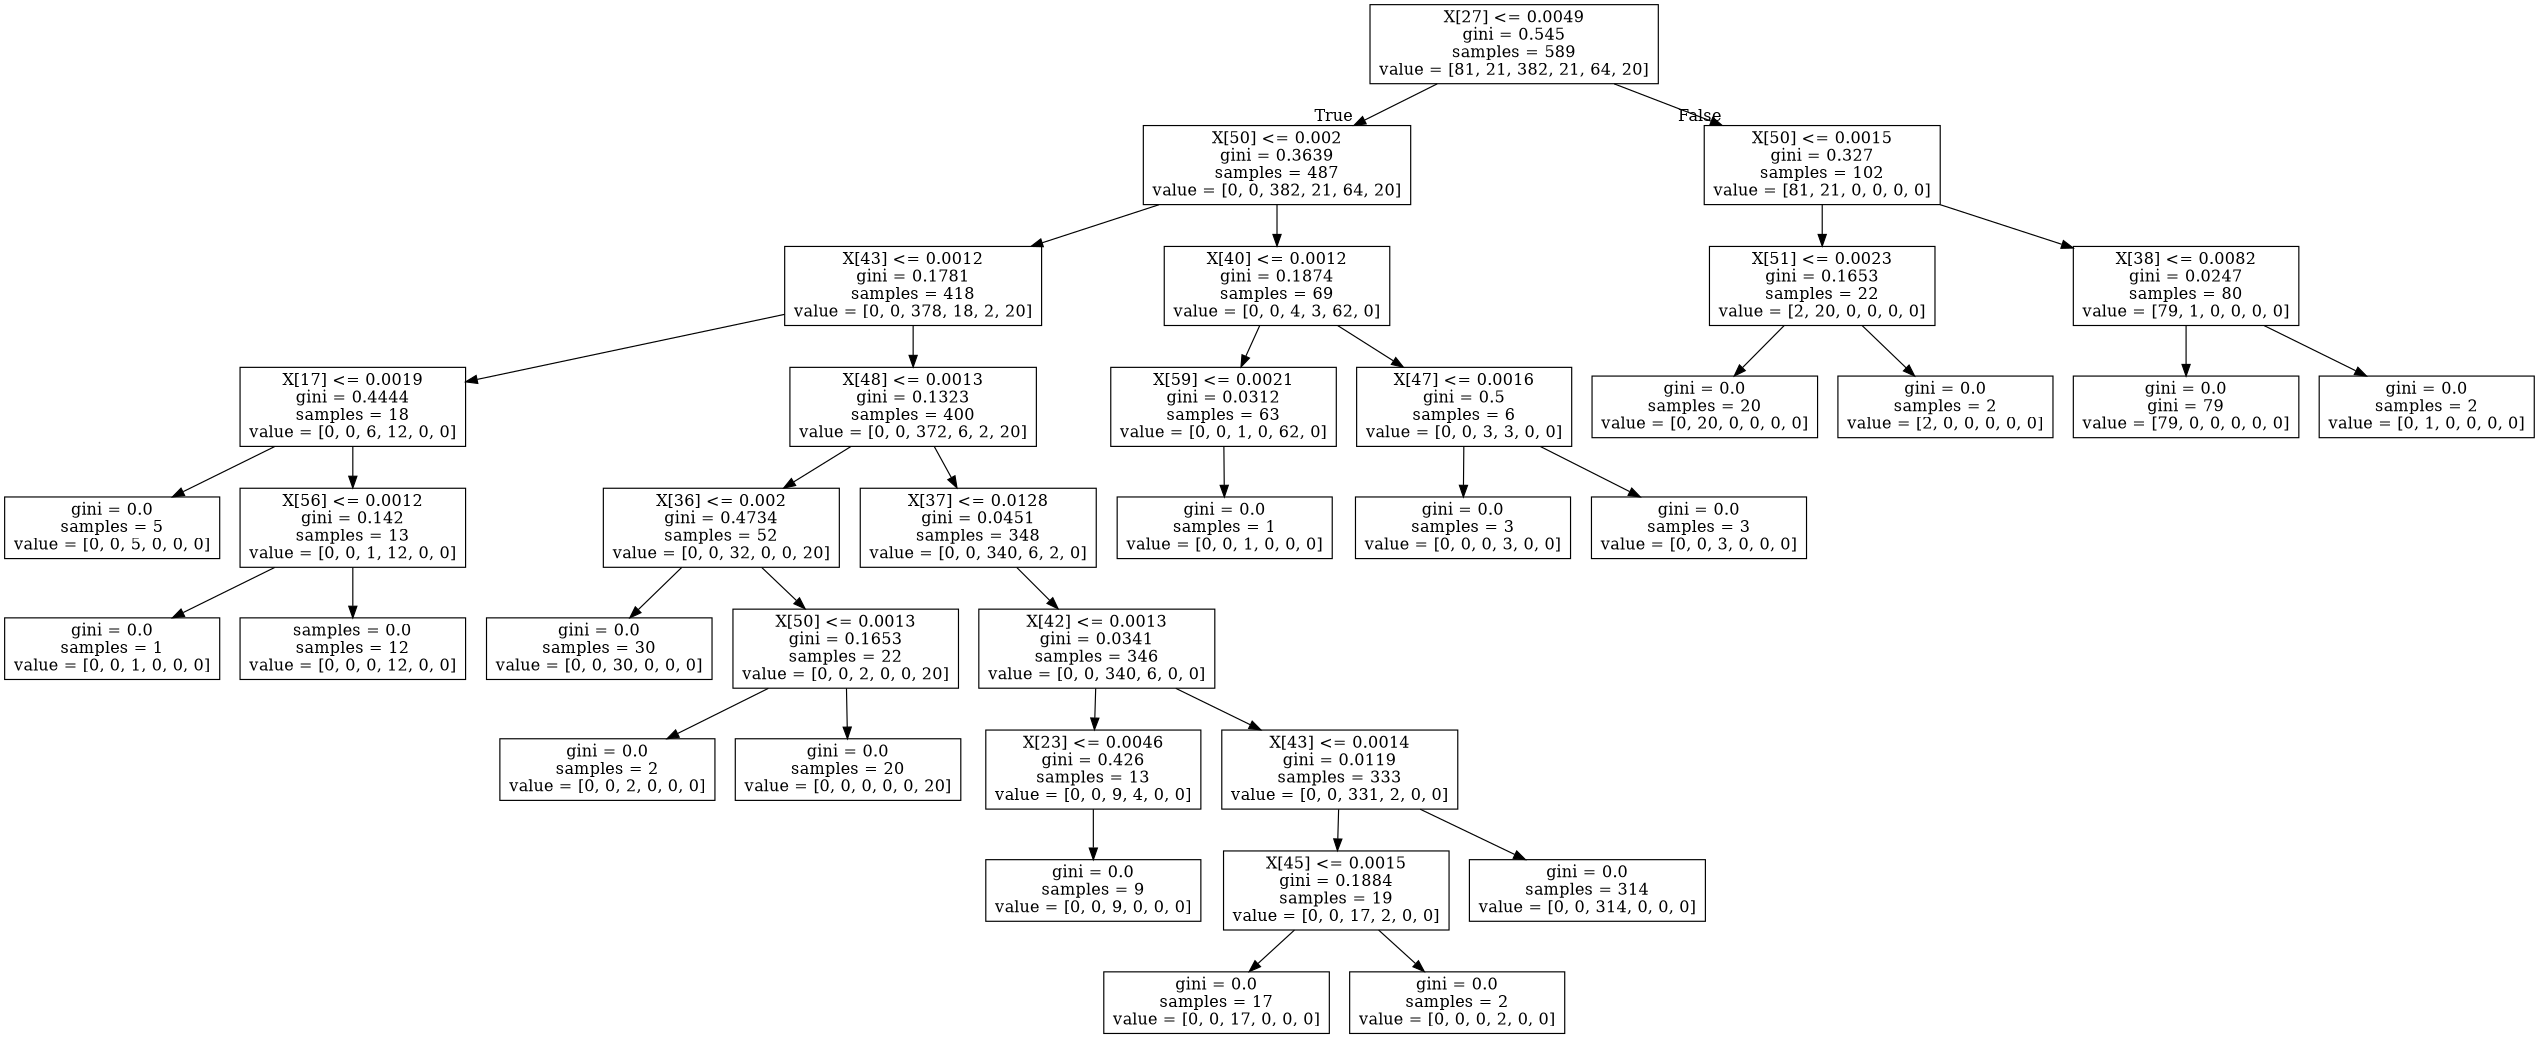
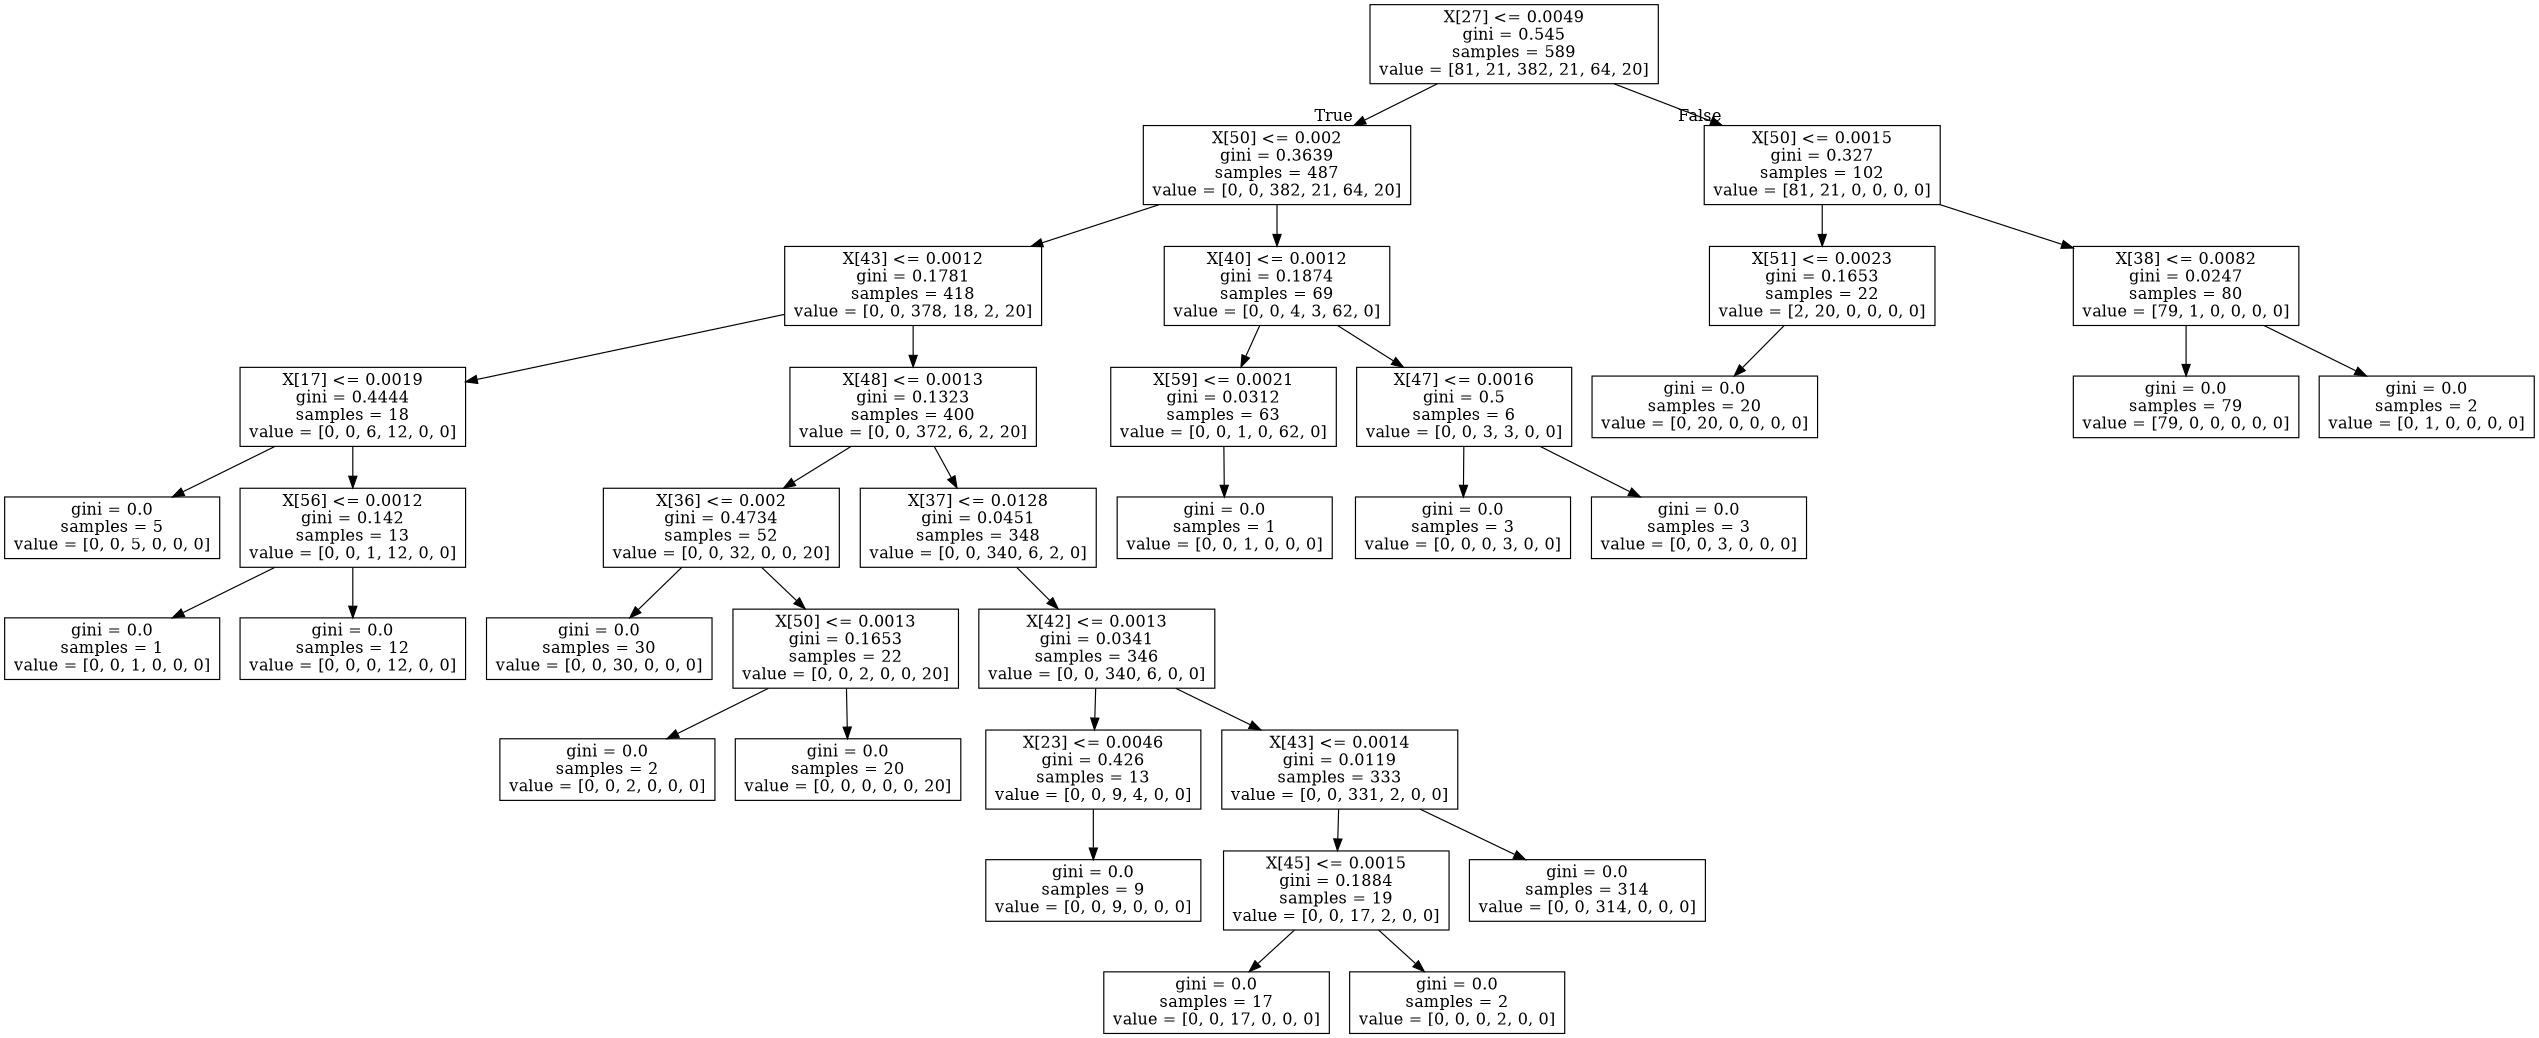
node "gini = 0.0 samples = 2 value = [2, 0, 0, 0, 0, 0]": removed
node "gini = 0.0 gini = 79 value = [79, 0, 0, 0, 0, 0]": label "gini = 0.0 gini = 79 value = [79, 0, 0, 0, 0, 0]" -> "gini = 0.0 samples = 79 value = [79, 0, 0, 0, 0, 0]"
node "samples = 0.0 samples = 12 value = [0, 0, 0, 12, 0, 0]": label "samples = 0.0 samples = 12 value = [0, 0, 0, 12, 0, 0]" -> "gini = 0.0 samples = 12 value = [0, 0, 0, 12, 0, 0]"
